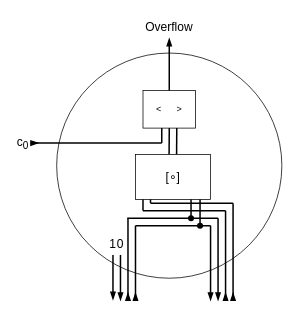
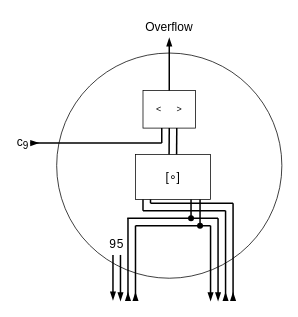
node "c0": label "c0" -> "c9"
node "1": label "1" -> "9"
node "0": label "0" -> "5"
